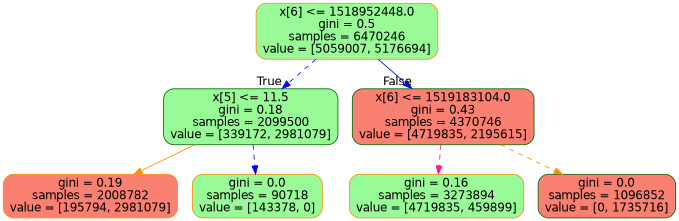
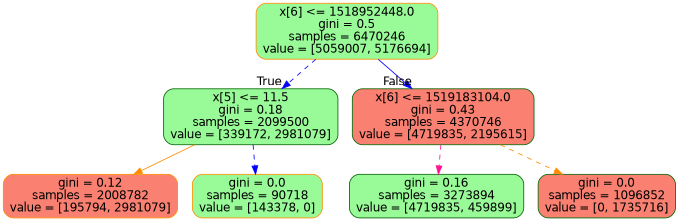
node "gini = 0.19 samples = 2008782 value = [195794, 2981079]": label "gini = 0.19 samples = 2008782 value = [195794, 2981079]" -> "gini = 0.12 samples = 2008782 value = [195794, 2981079]"
node "gini = 0.16 samples = 3273894 value = [4719835, 459899]": color darkorange -> darkgreen
